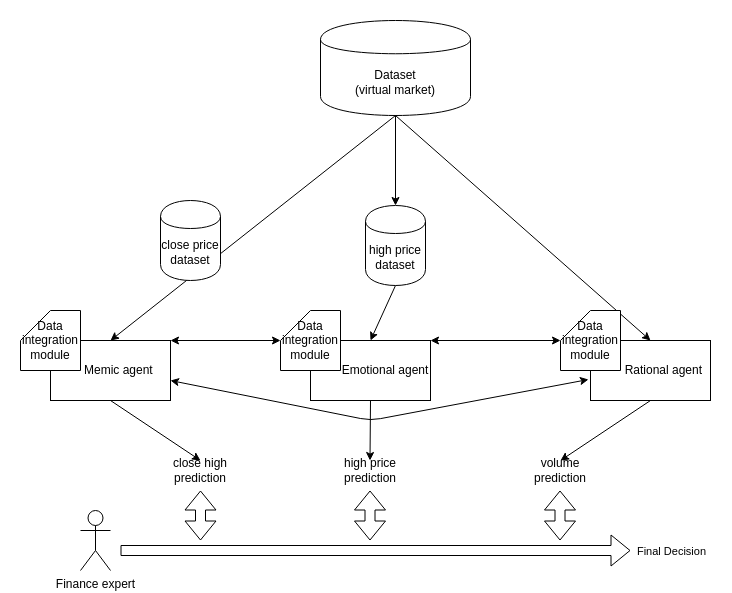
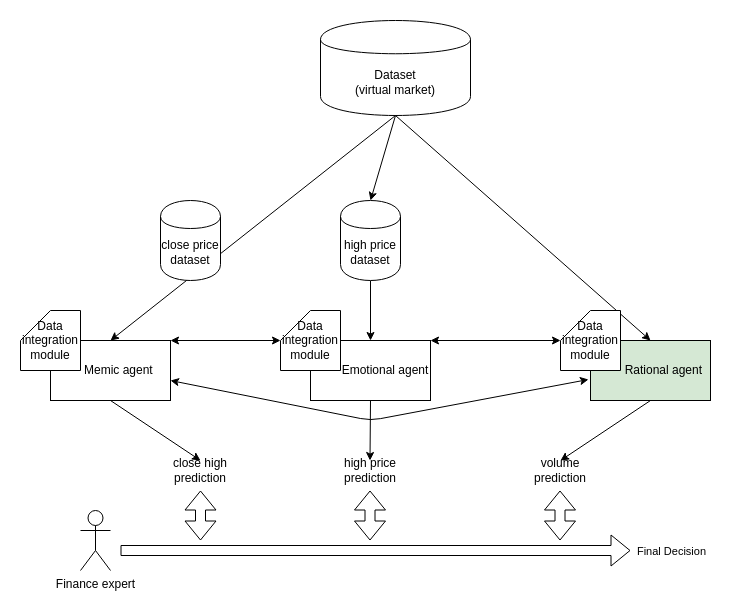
node "high price dataset": moved (396, 246) -> (371, 241)
node "Rational agent": fillcolor #ffffff -> #d5e8d4
